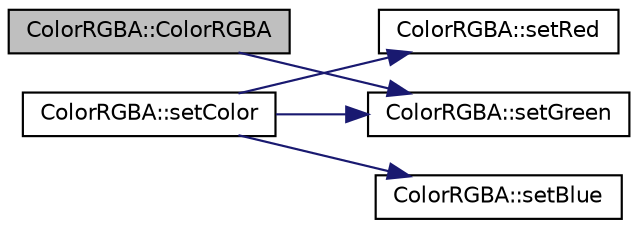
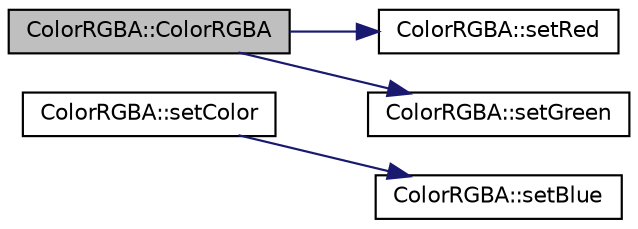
edge "ColorRGBA::setColor" -> "ColorRGBA::setRed": now "ColorRGBA::ColorRGBA" -> "ColorRGBA::setRed"
edge "ColorRGBA::setColor" -> "ColorRGBA::setGreen": removed
